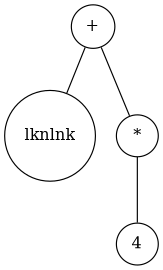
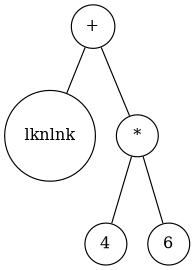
node "6": added
